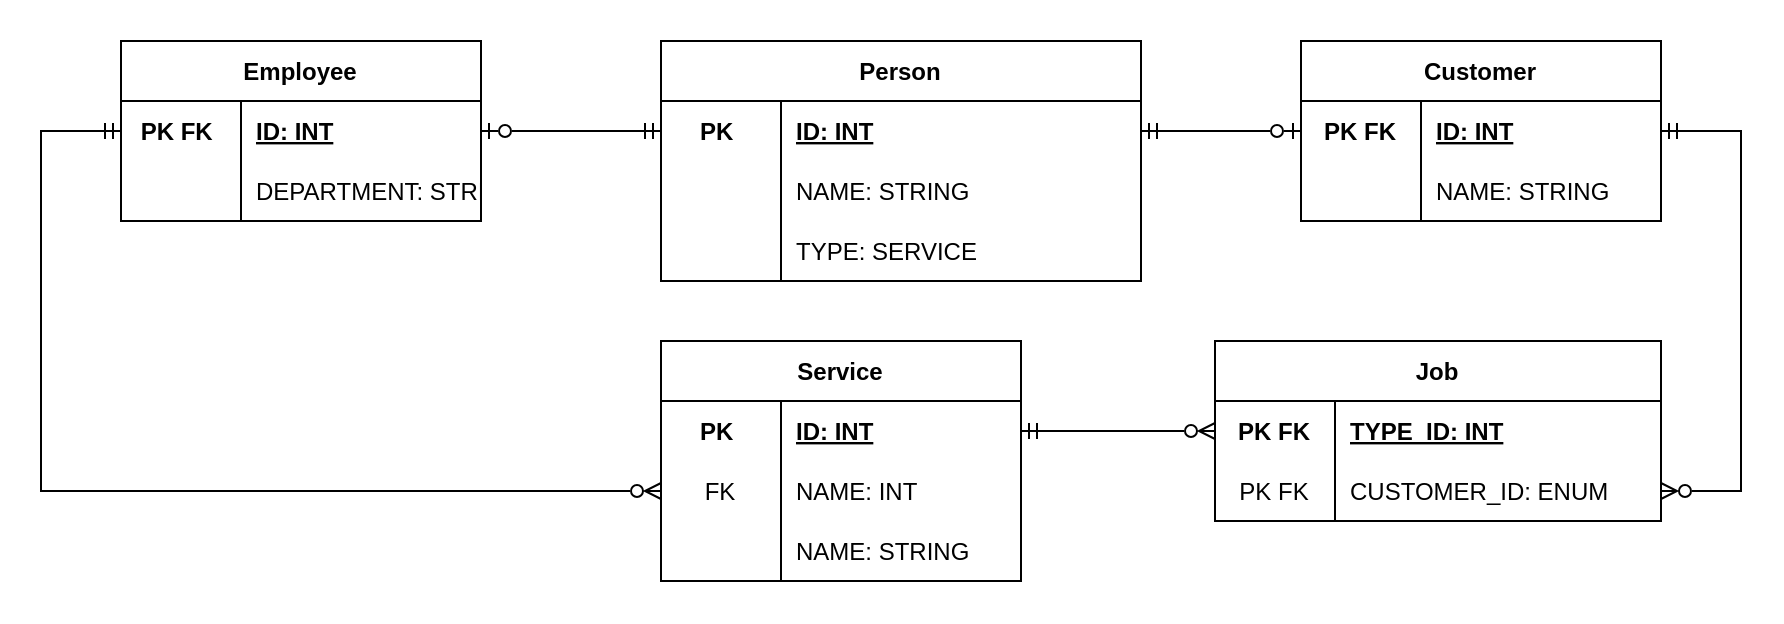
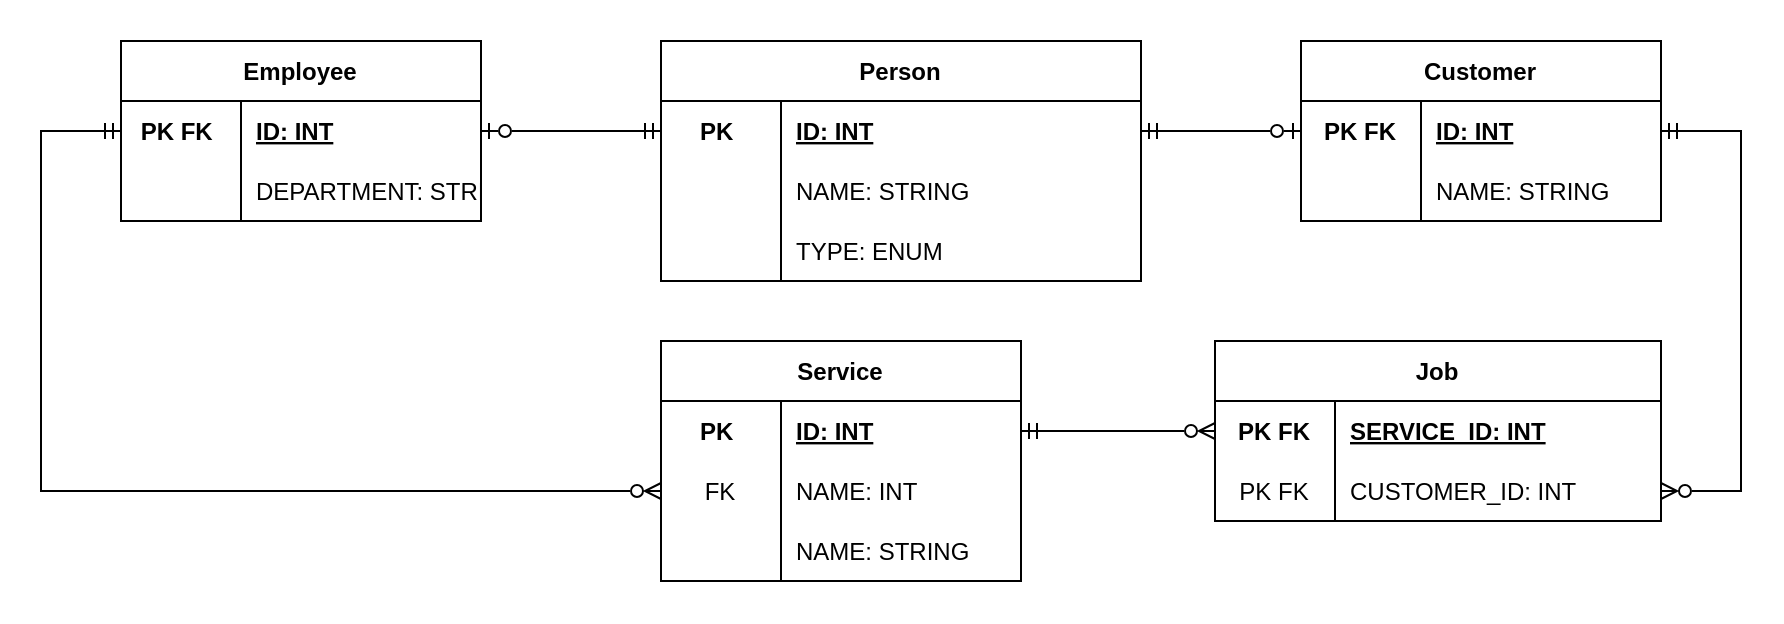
node "TYPE: SERVICE": label "TYPE: SERVICE" -> "TYPE: ENUM"
node "TYPE_ID: INT": label "TYPE_ID: INT" -> "SERVICE_ID: INT"
node "CUSTOMER_ID: ENUM": label "CUSTOMER_ID: ENUM" -> "CUSTOMER_ID: INT"
